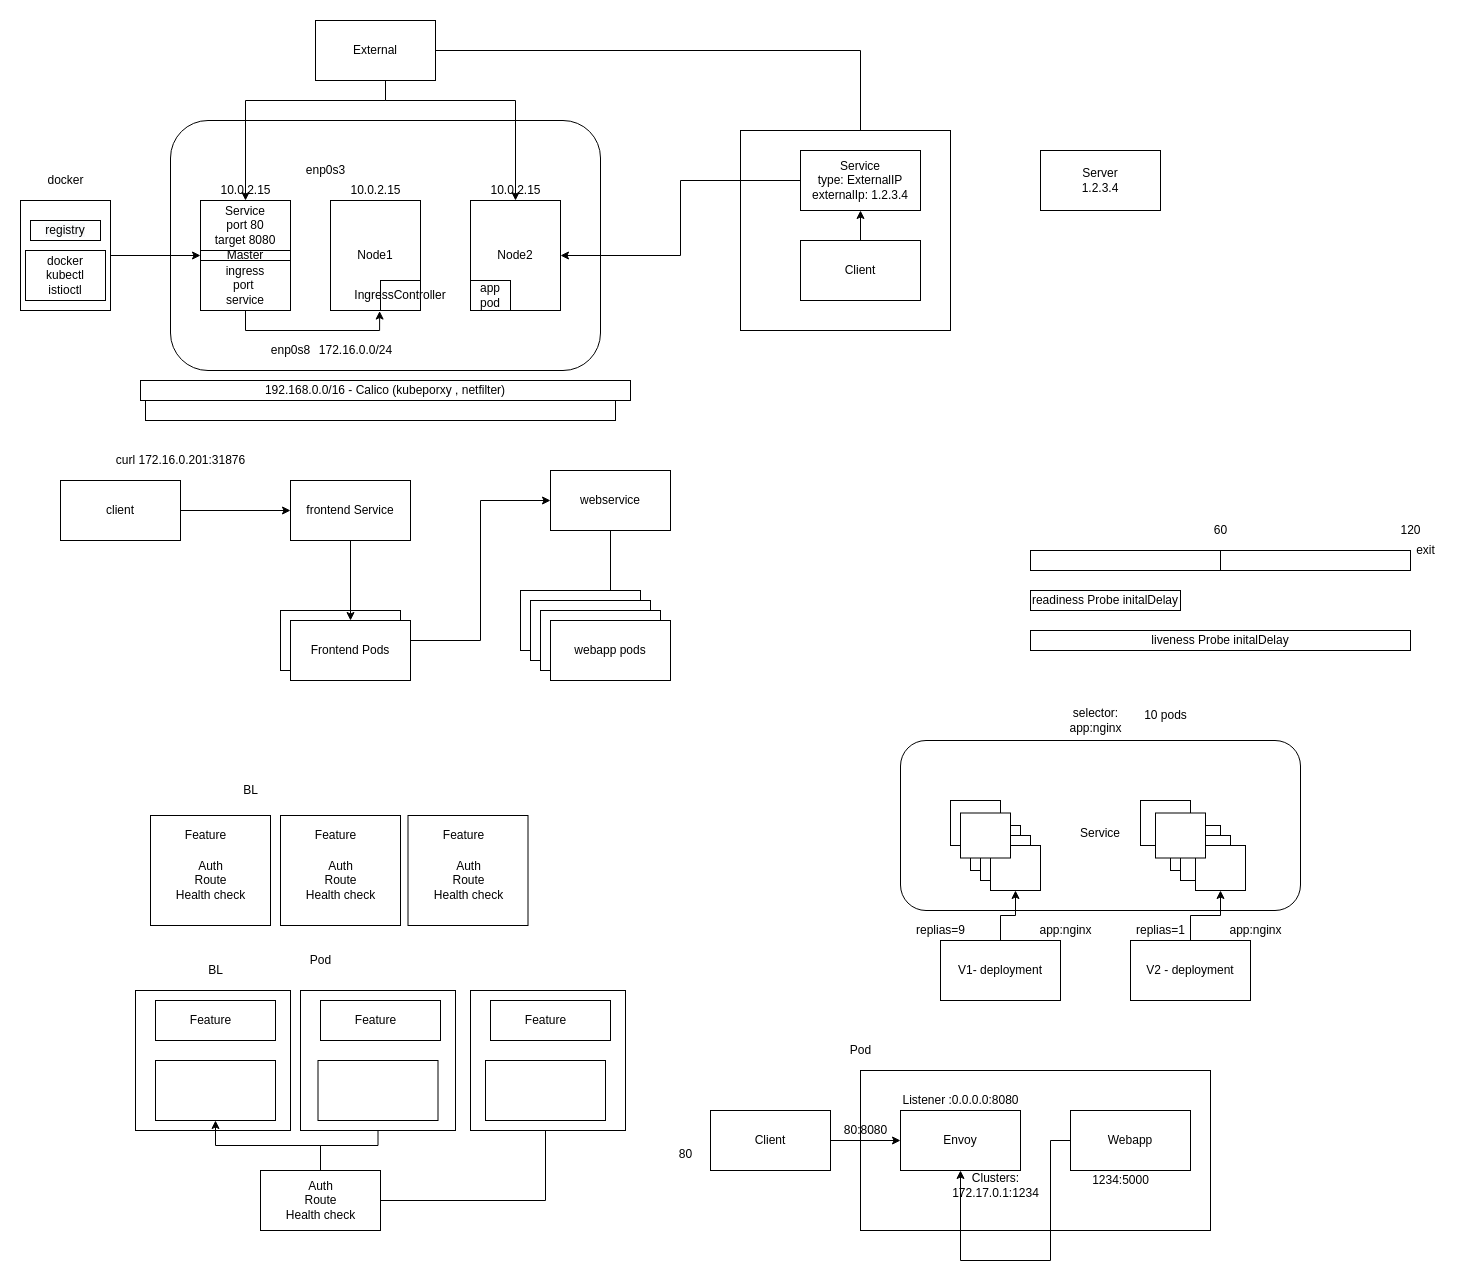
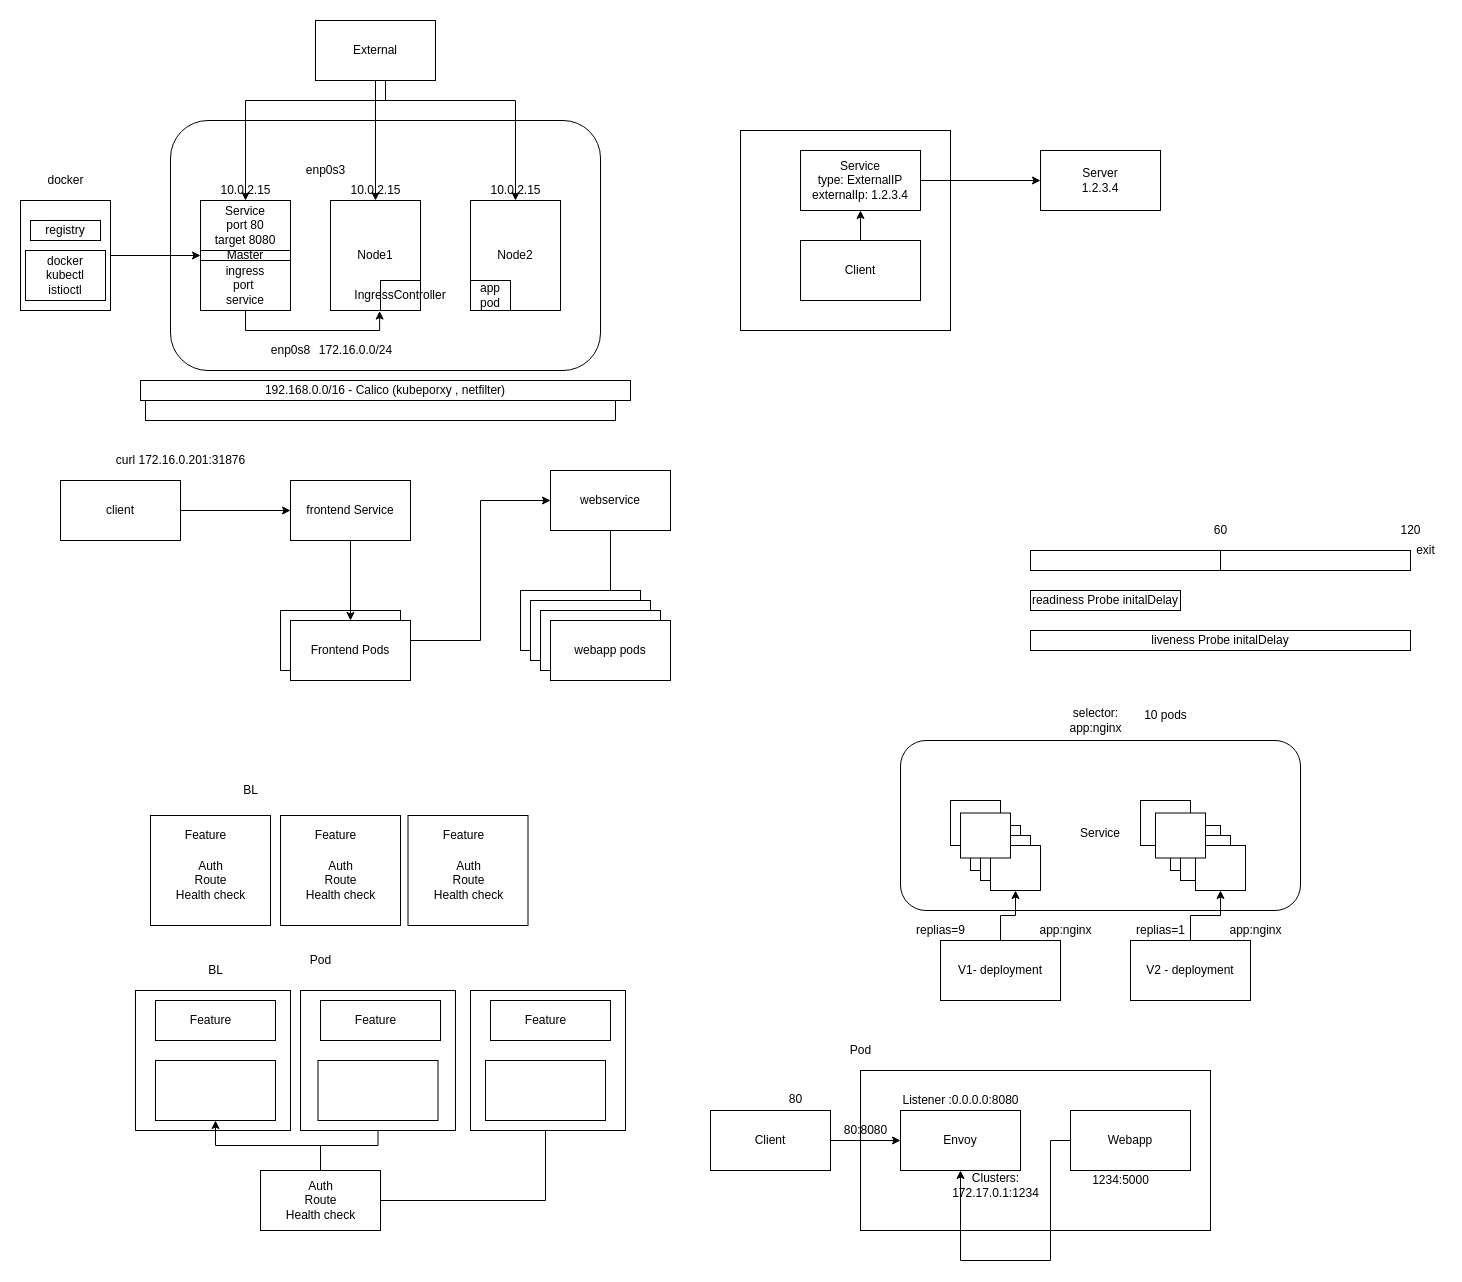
edge "External" -> "Service type: ExternalIP externalIp: 1.2.3.4": now "External" -> "Node1"
edge "Service type: ExternalIP externalIp: 1.2.3.4" -> "Node2": now "Service type: ExternalIP externalIp: 1.2.3.4" -> "Server 1.2.3.4"
node "80": moved (686, 1155) -> (796, 1100)
